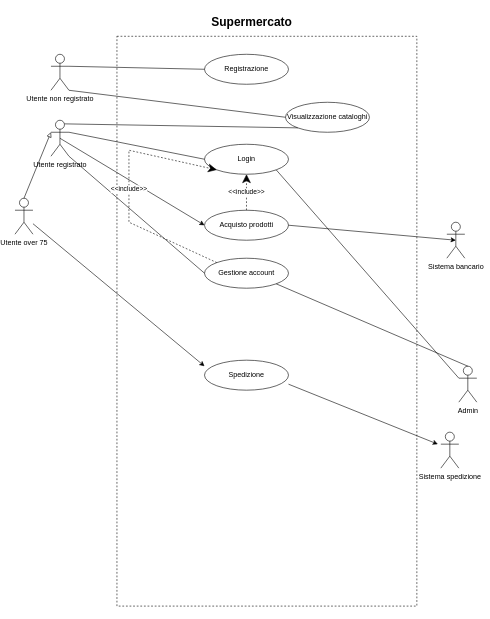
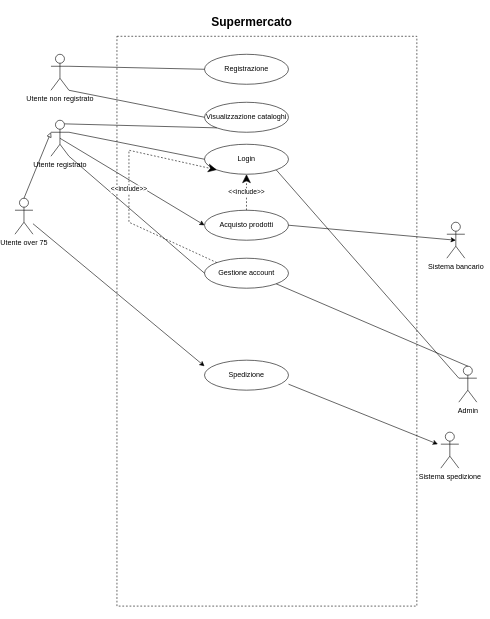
node "Visualizzazione cataloghi": moved (327, 117) -> (246, 117)
